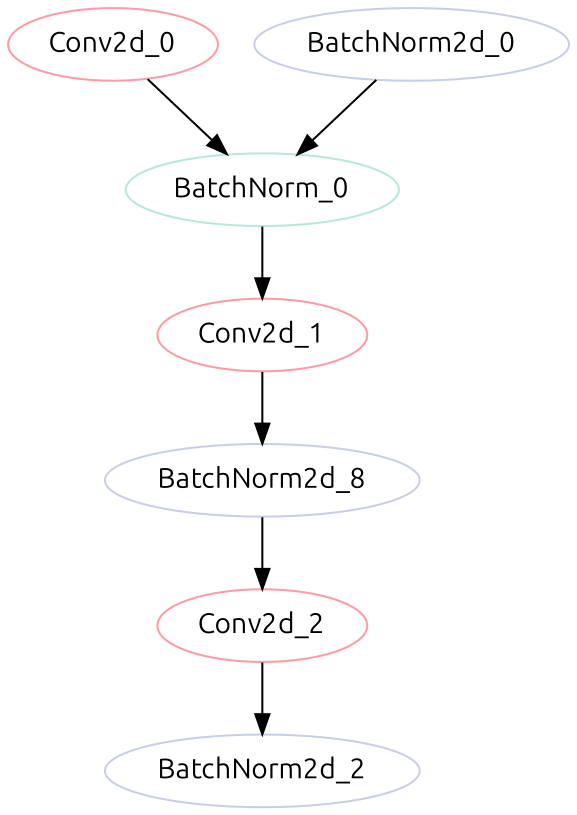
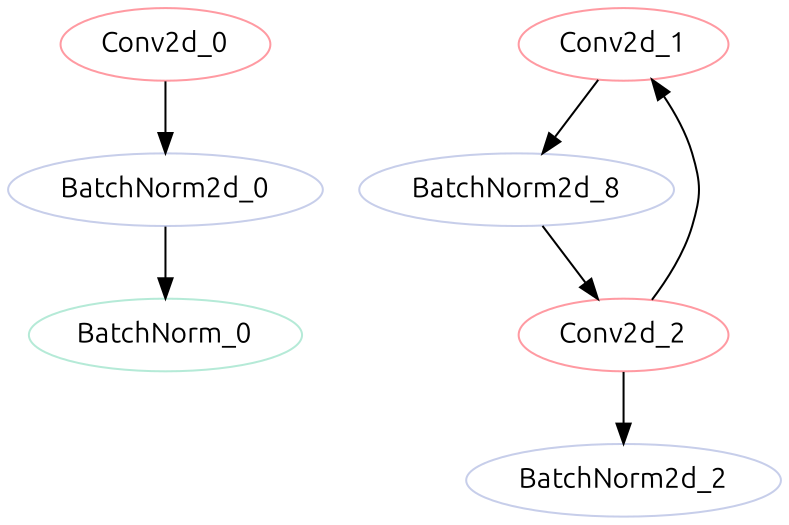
edge "Conv2d_0" -> "BatchNorm_0": now "Conv2d_0" -> "BatchNorm2d_0"
edge "BatchNorm_0" -> "Conv2d_1": now "Conv2d_2" -> "Conv2d_1"
